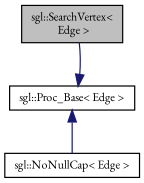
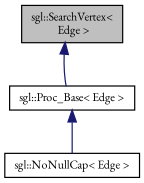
edge "sgl::SearchVertex< Edge >" -> "sgl::Proc_Base< Edge >": reversed
